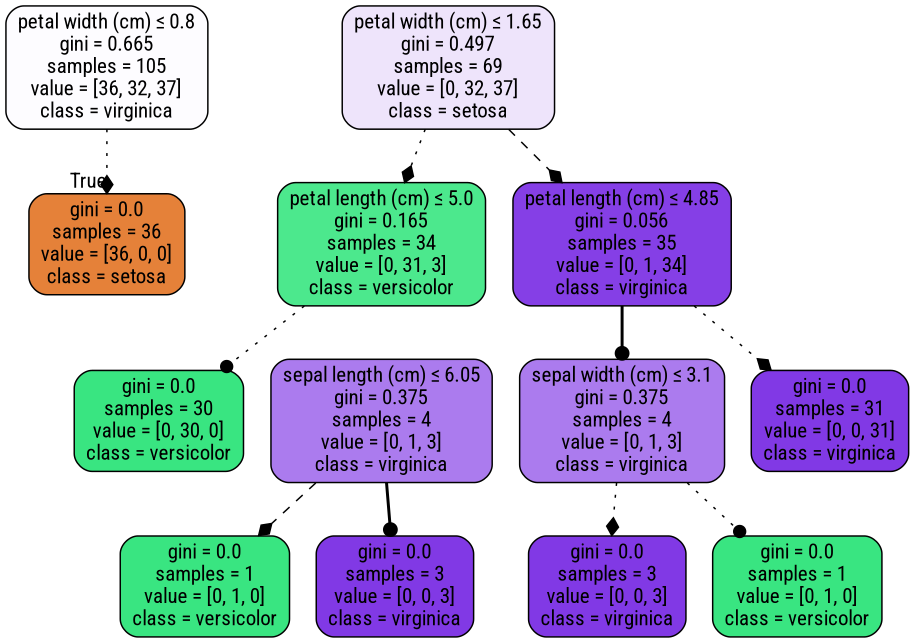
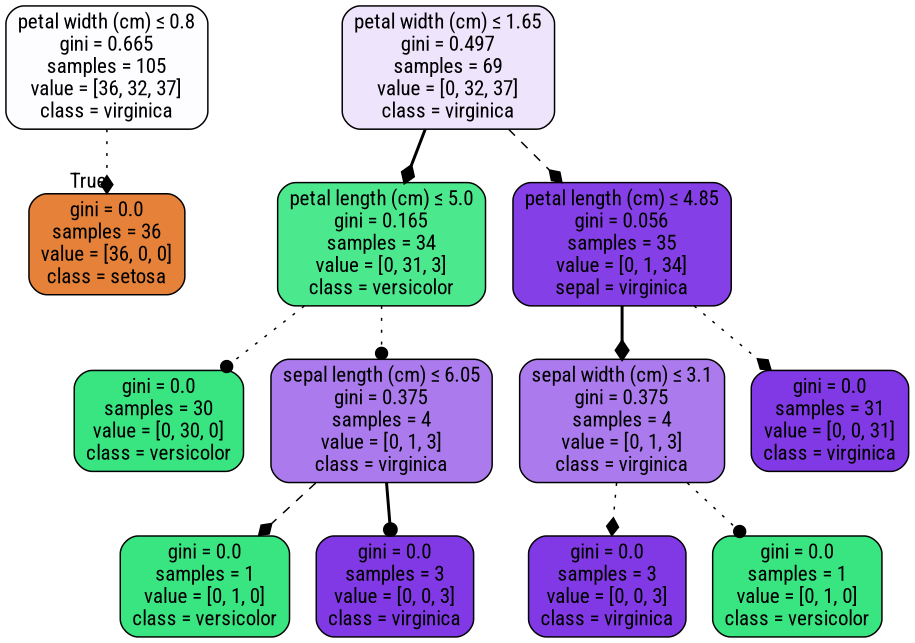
node "petal width (cm) ≤ 1.65": text "class = setosa" -> "class = virginica"
edge "petal width (cm) ≤ 1.65" -> "petal length (cm) ≤ 5.0": style dotted -> bold
node "petal length (cm) ≤ 4.85": text "class = virginica" -> "sepal = virginica"
edge "petal length (cm) ≤ 5.0" -> "sepal length (cm) ≤ 6.05": added
edge "petal length (cm) ≤ 4.85" -> "sepal width (cm) ≤ 3.1": arrowhead dot -> diamond
